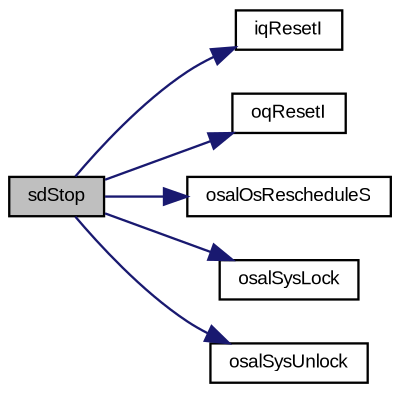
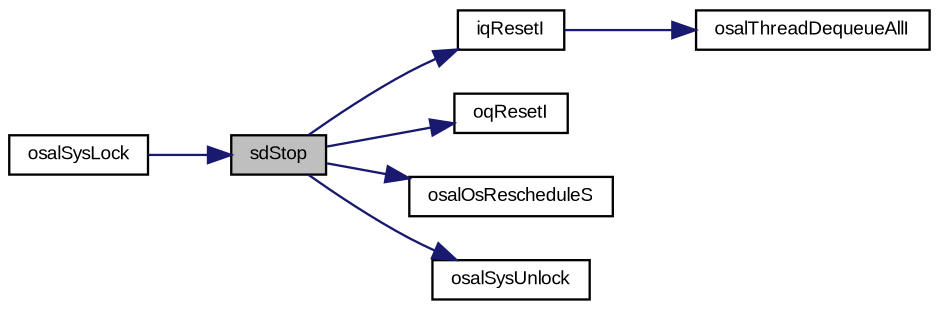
node "osalThreadDequeueAllI": added
edge "sdStop" -> "osalSysLock": reversed
